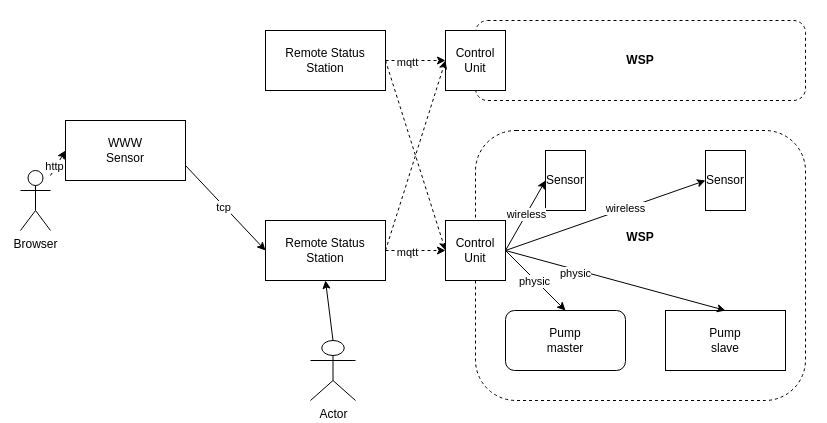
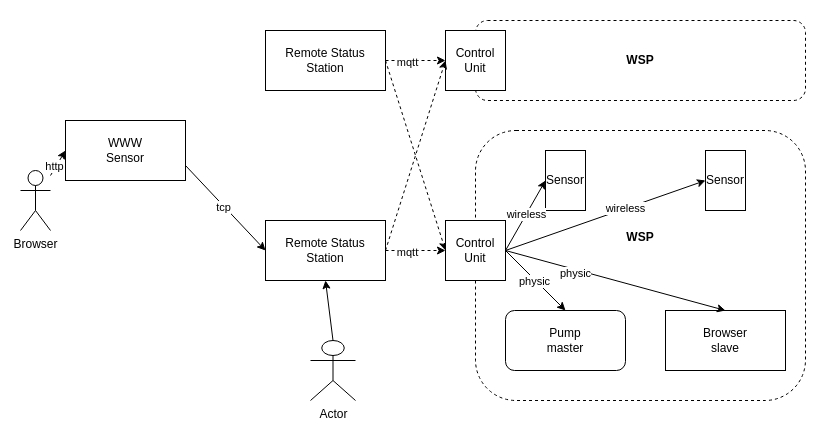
node "Pump slave": label "Pump slave" -> "Browser slave"
